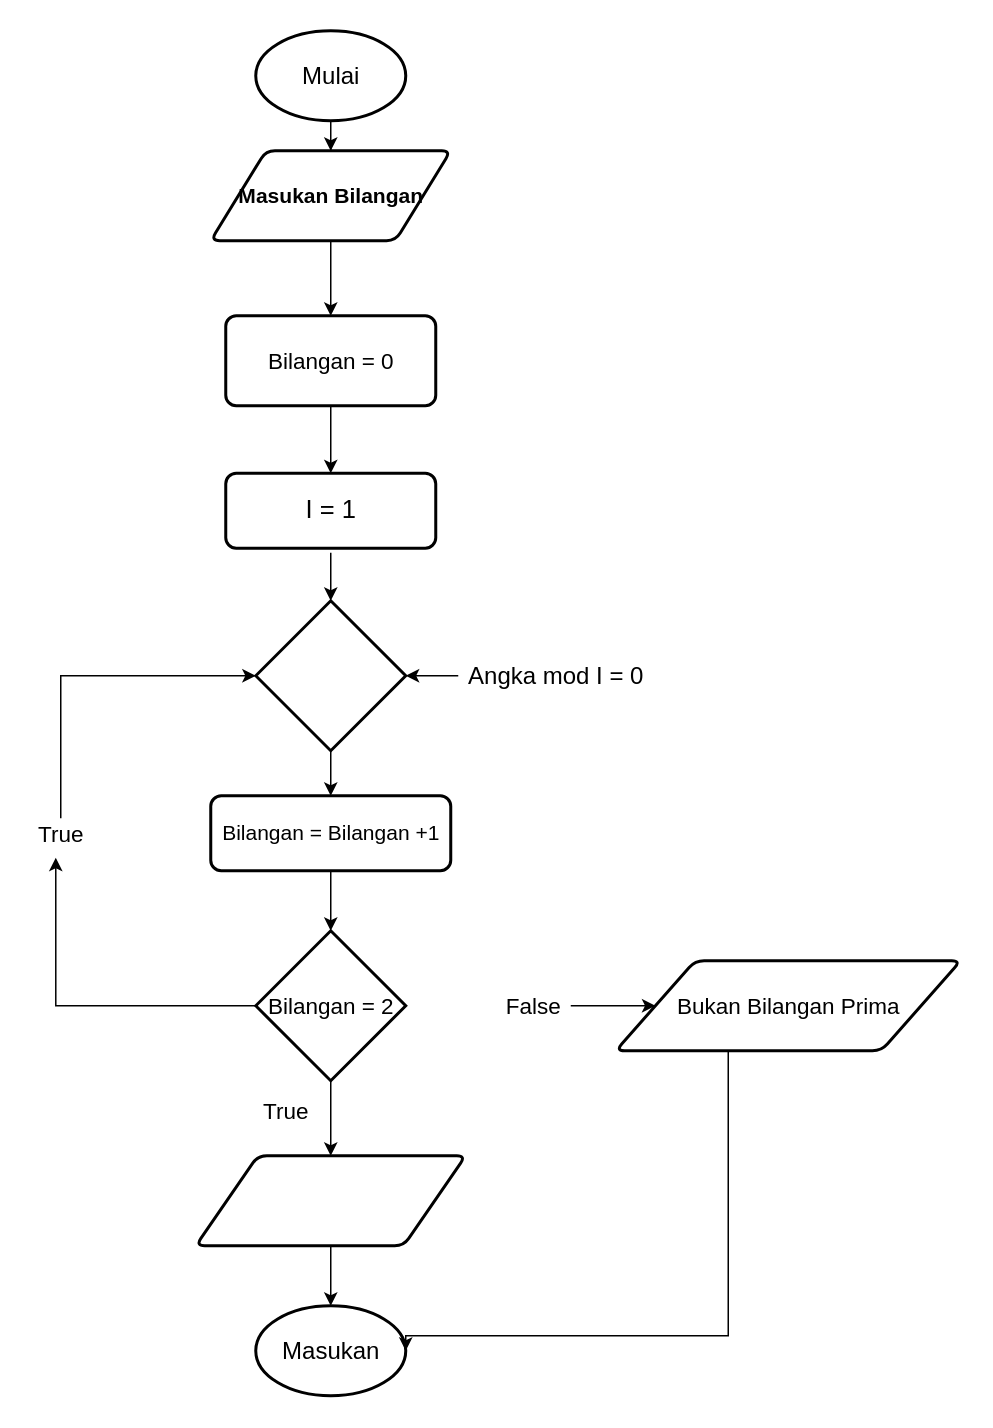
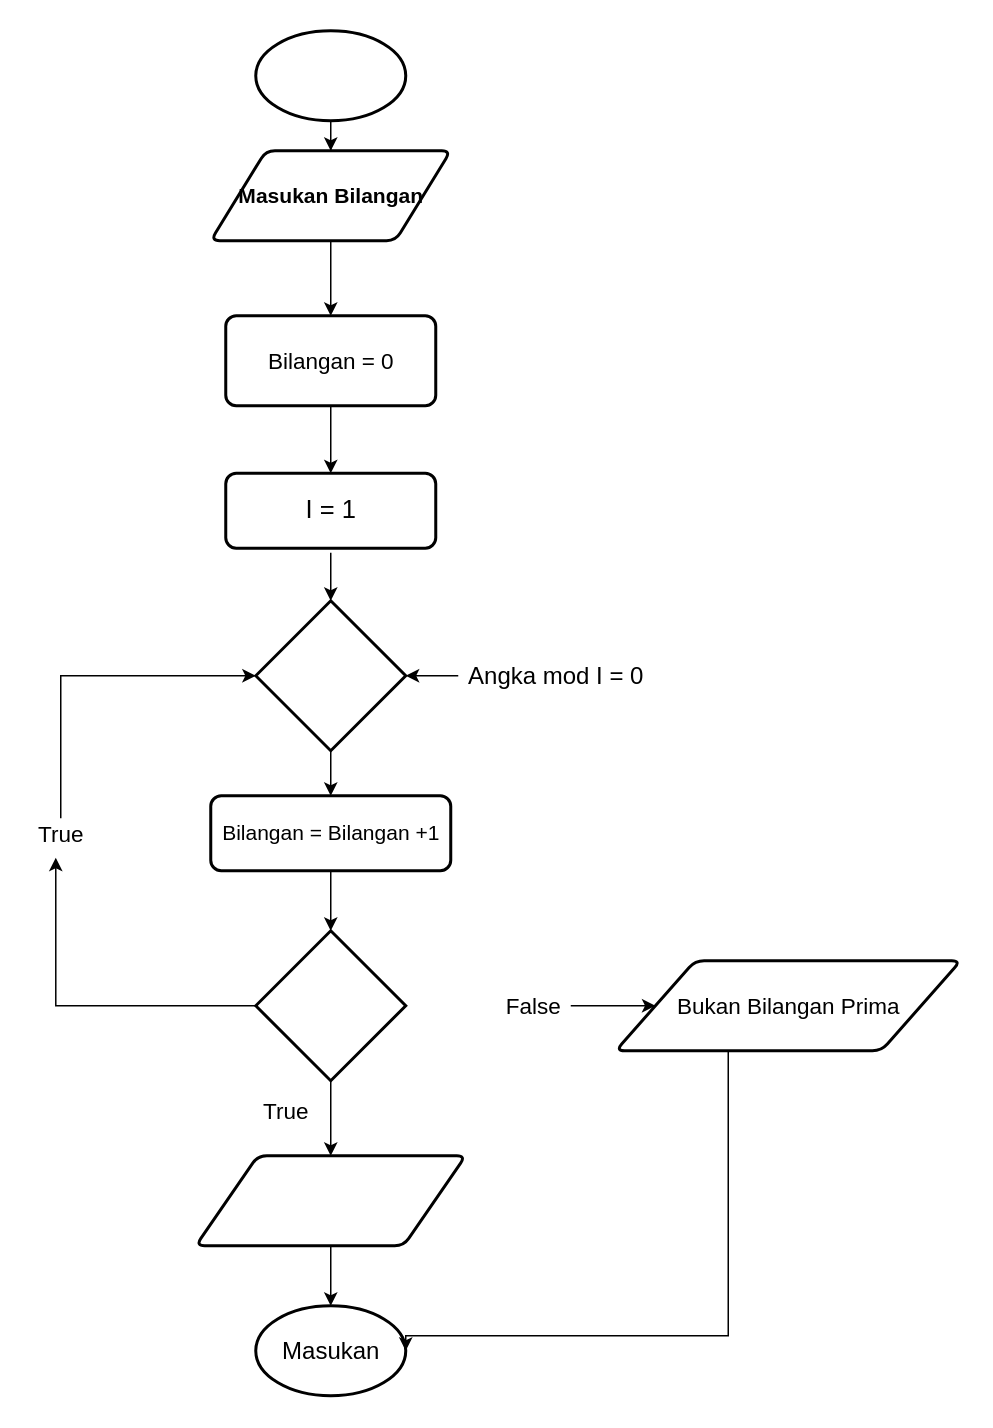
node "Mulai": removed
node "Bilangan = 2": removed
